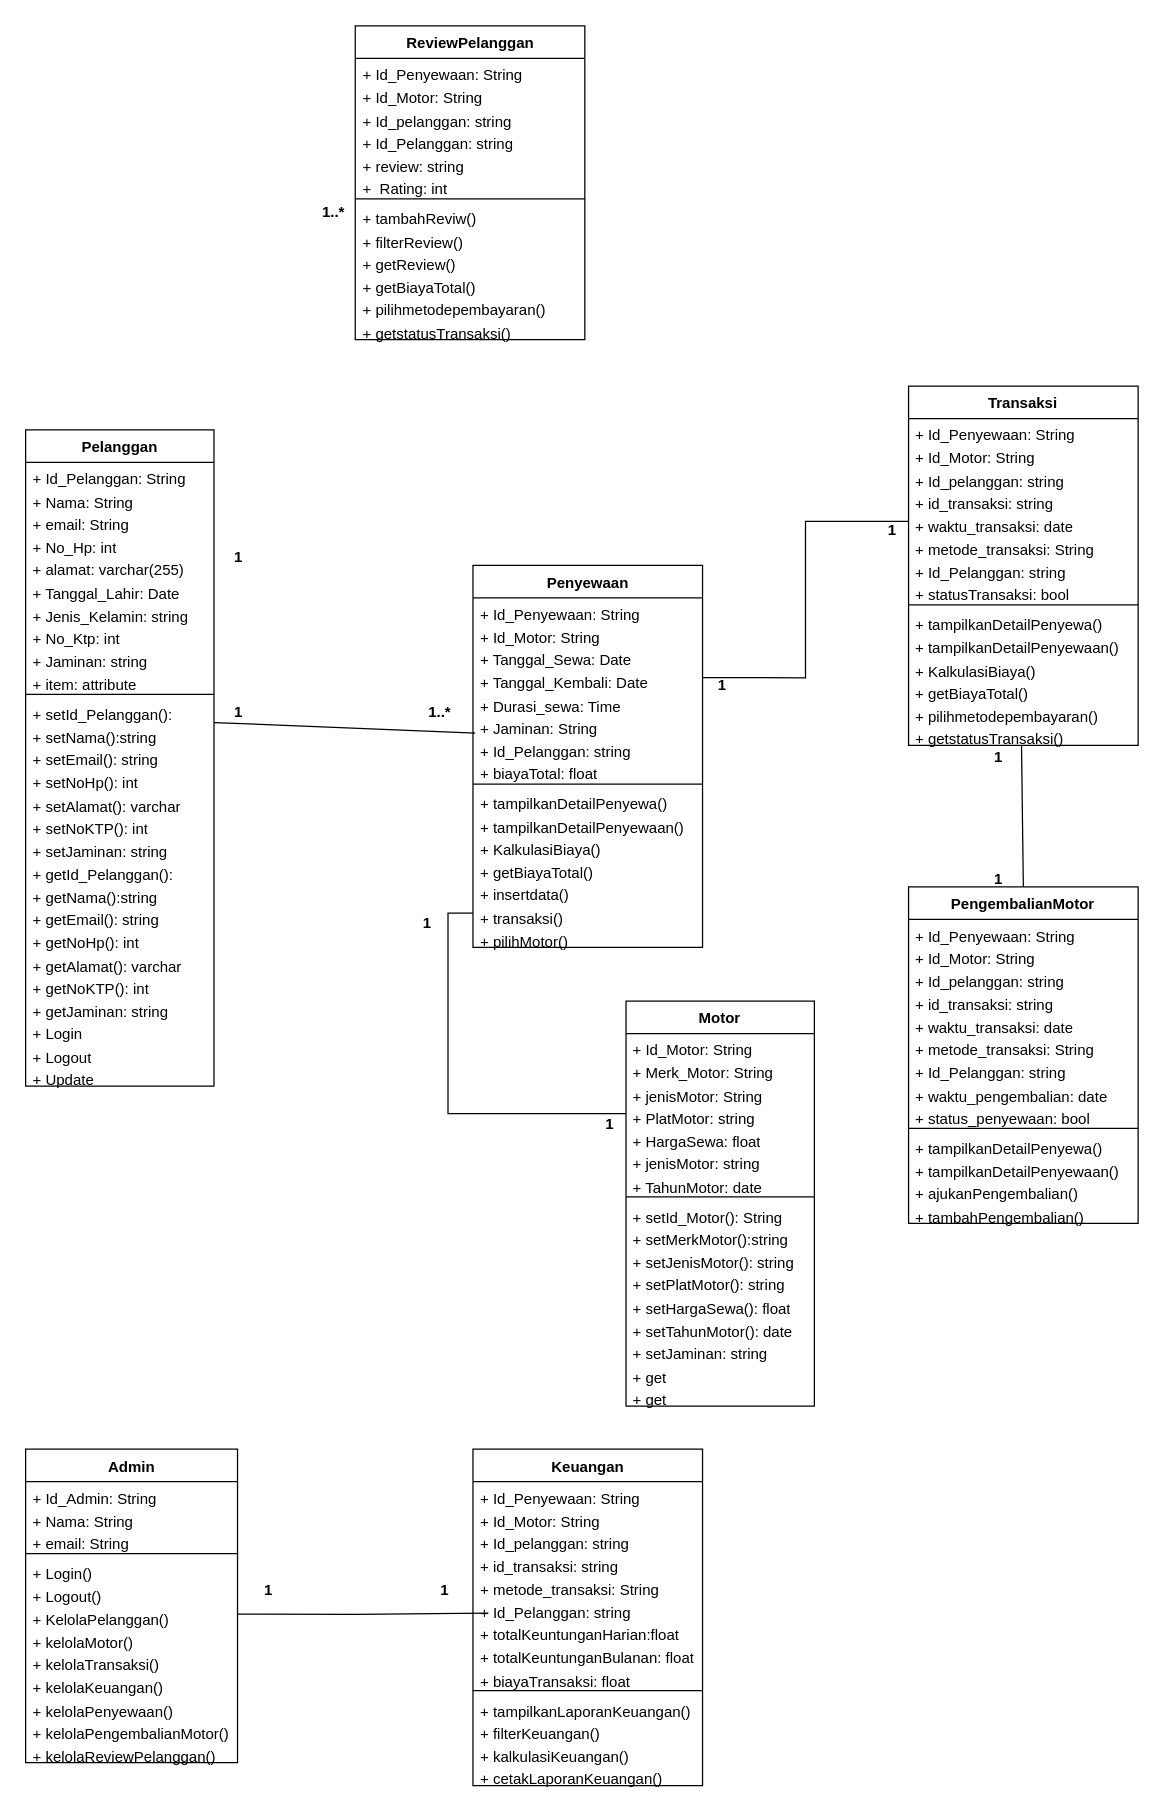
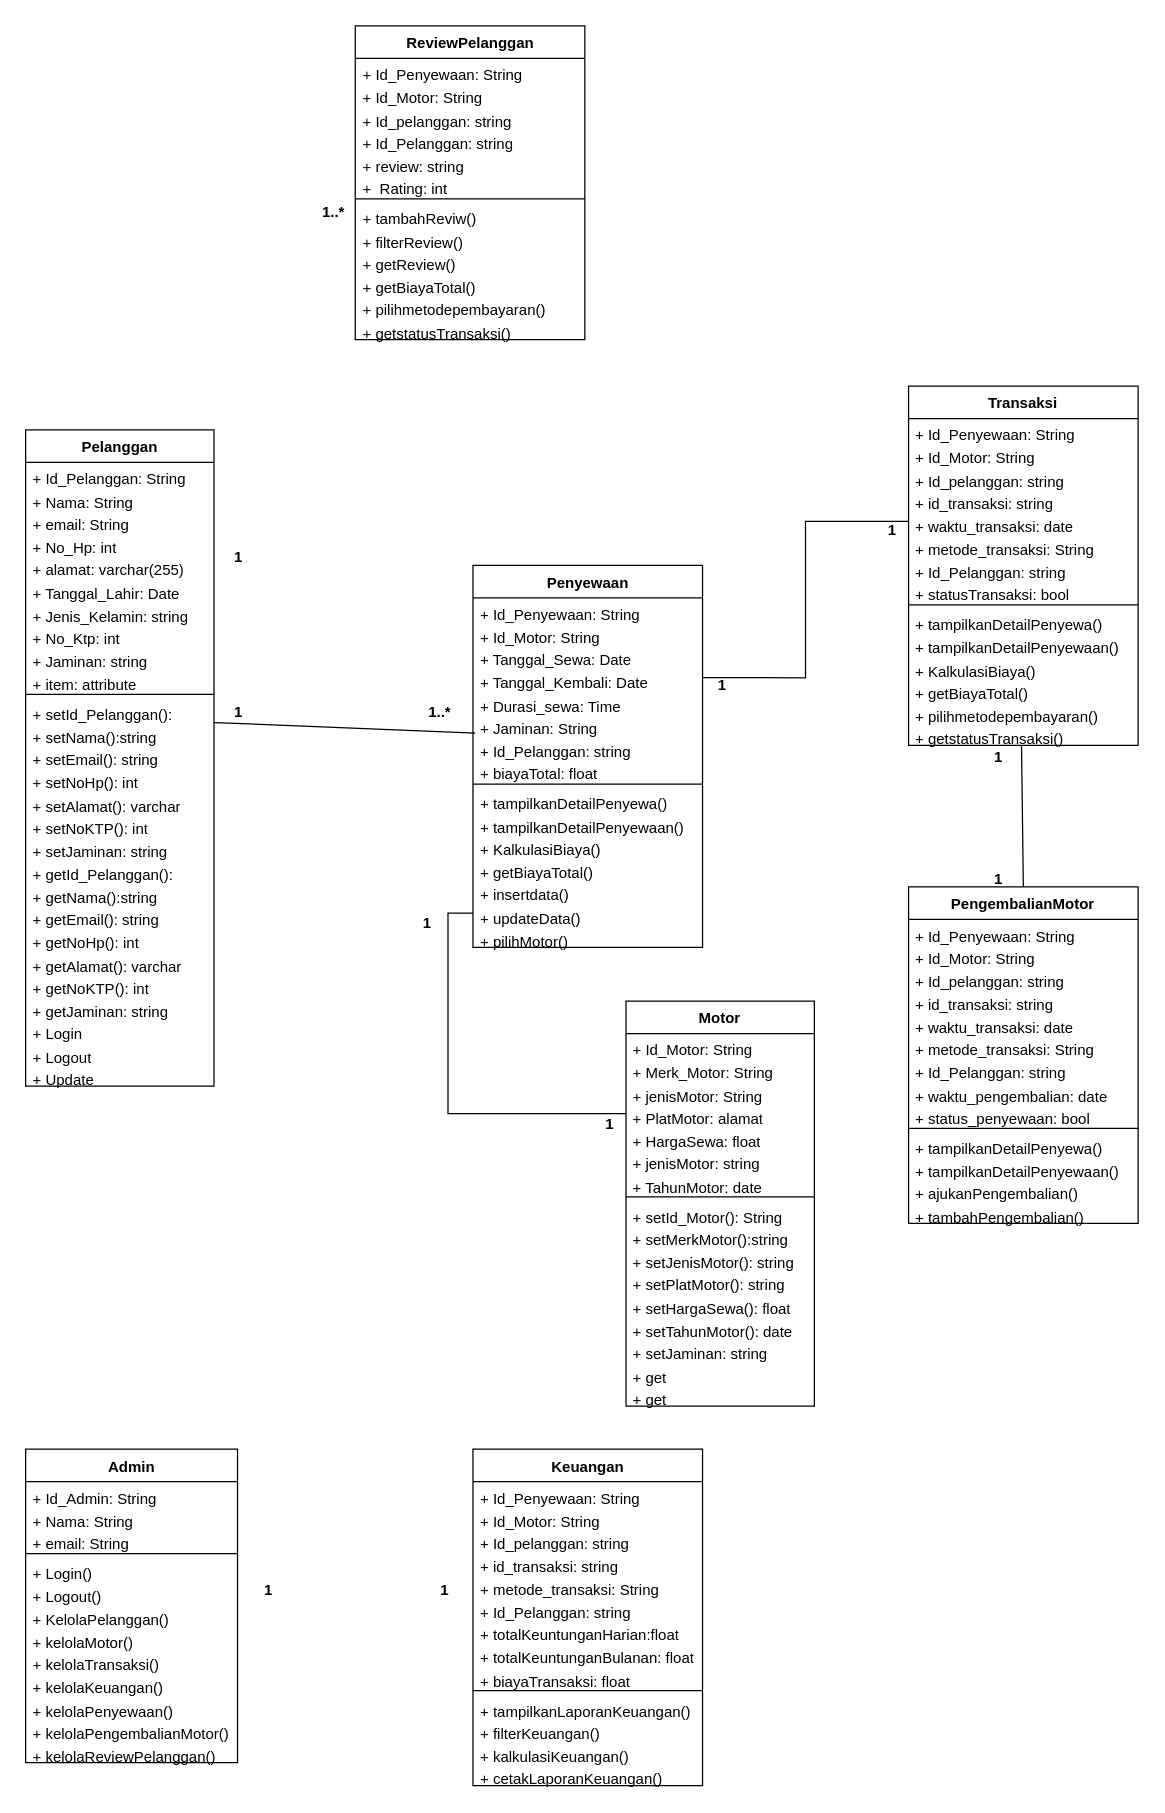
node "+ transaksi()": label "+ transaksi()" -> "+ updateData()"
node "+ PlatMotor: string": label "+ PlatMotor: string" -> "+ PlatMotor: alamat"
edge "+ KelolaPelanggan()" -- "+ totalKeuntunganHarian:float": removed
